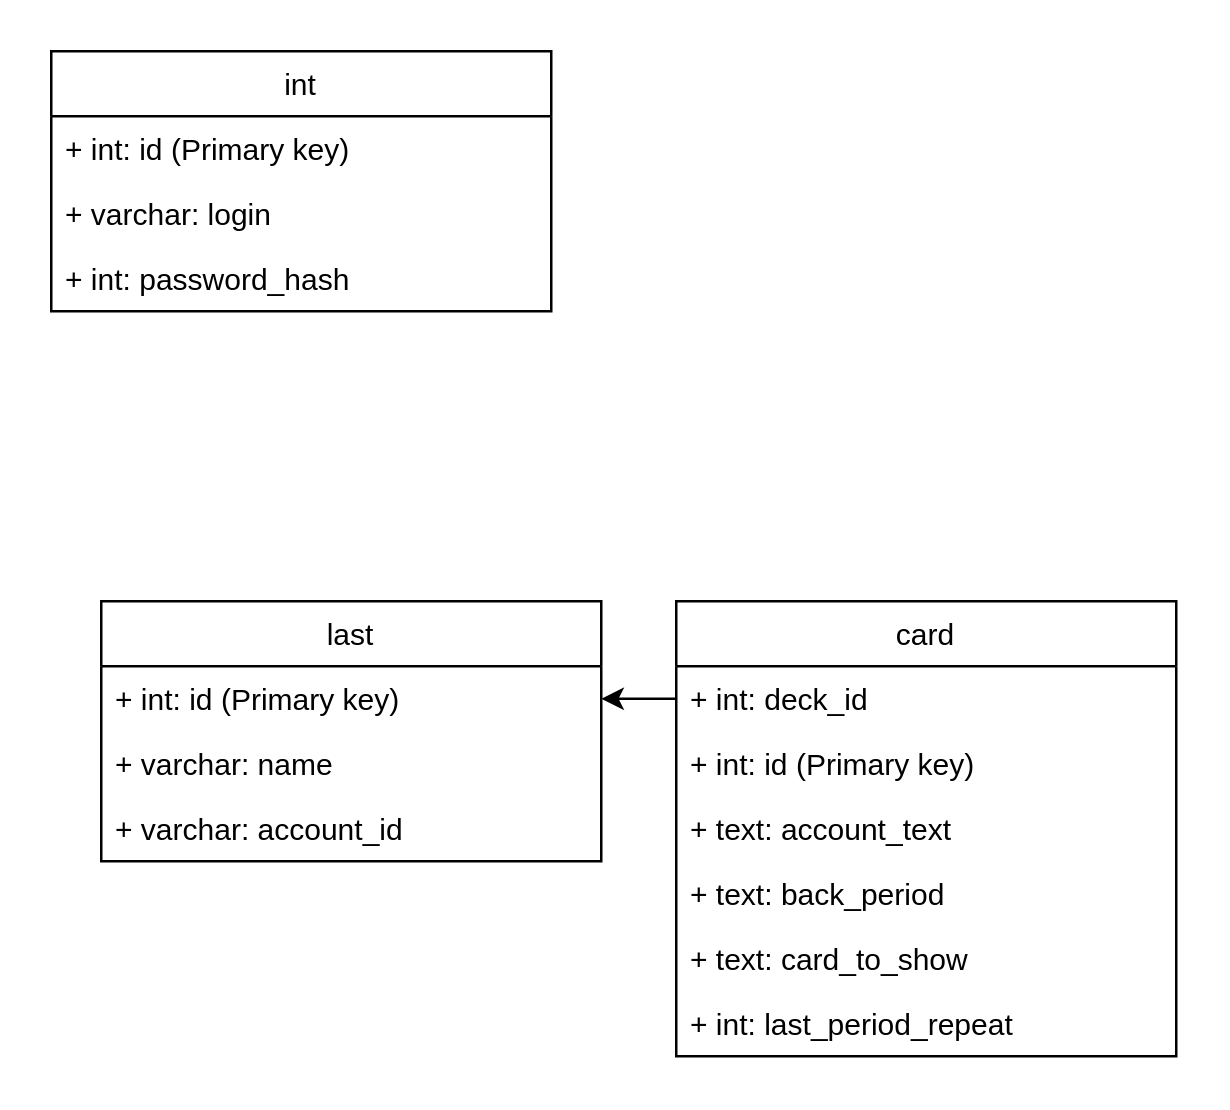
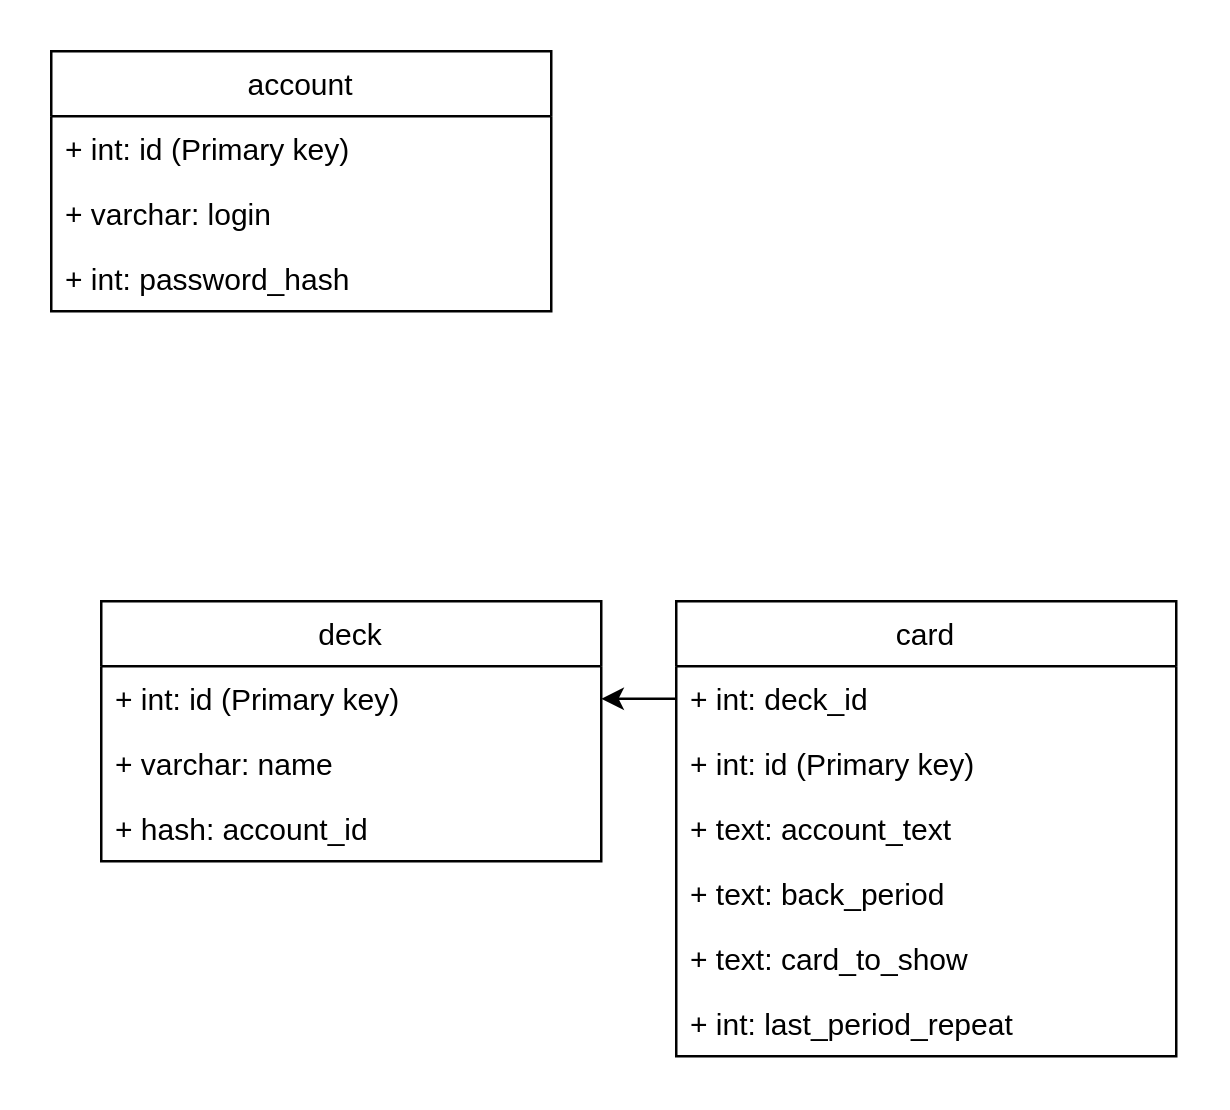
node "int": label "int" -> "account"
node "last": label "last" -> "deck"
node "+ varchar: account_id": label "+ varchar: account_id" -> "+ hash: account_id"
